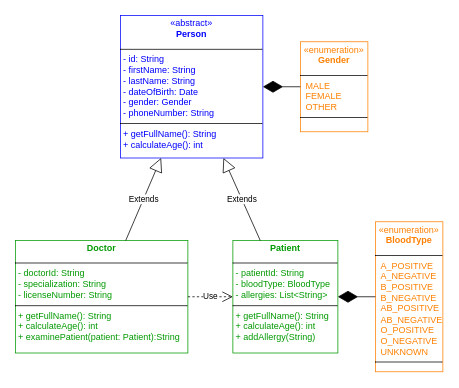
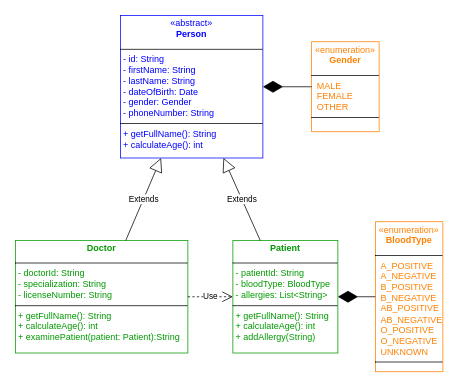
node "«enumeration» Gender MALE FEMALE OTHER": moved (334, 87) -> (345, 87)
